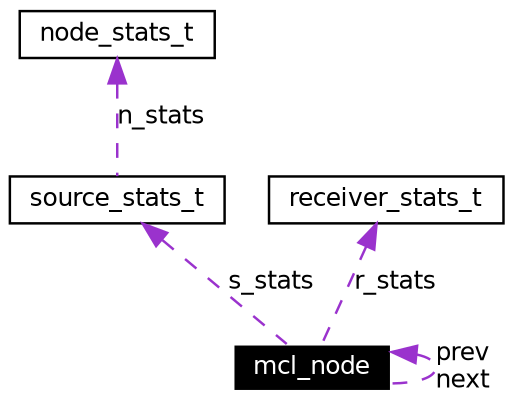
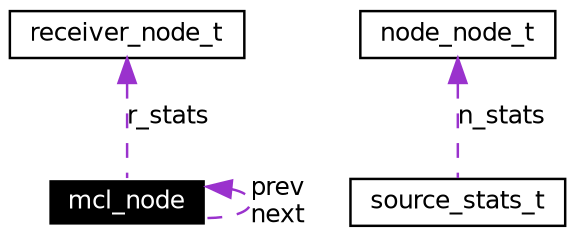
node "node_stats_t": label "node_stats_t" -> "node_node_t"
node "receiver_stats_t": label "receiver_stats_t" -> "receiver_node_t"
edge "mcl_node" -> "source_stats_t": removed, label "s_stats"
